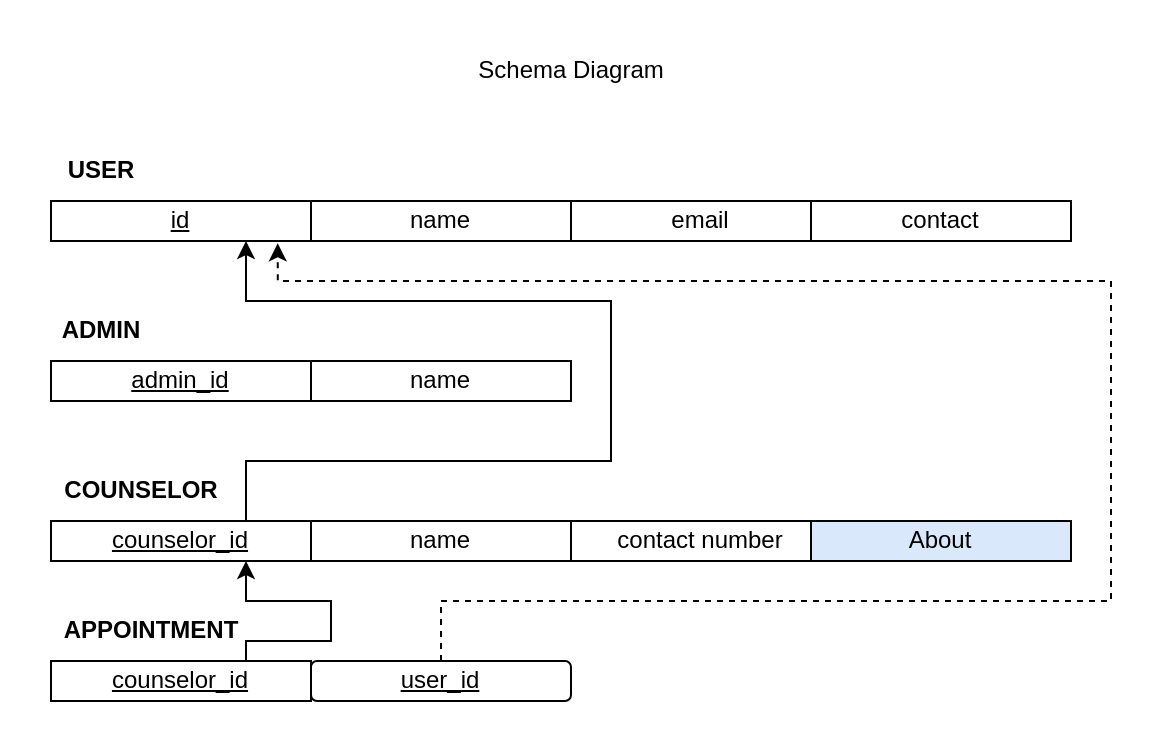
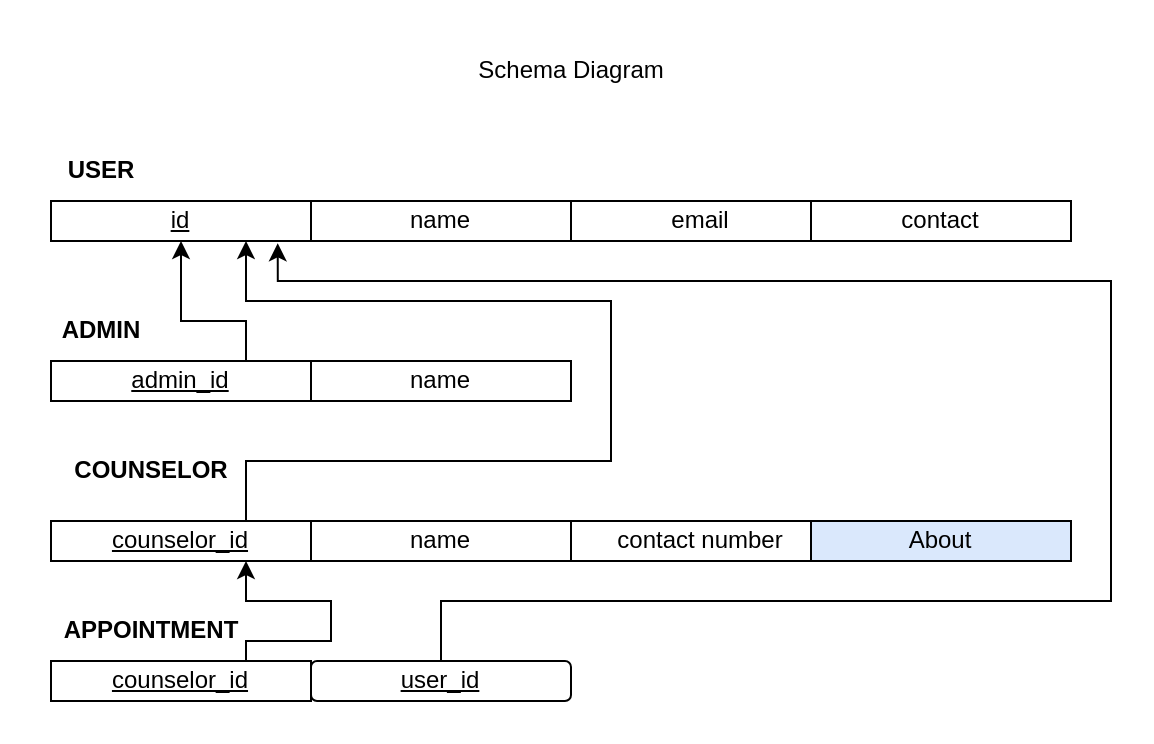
edge "admin_id" -> "id": added
edge "user_id" -> "id": style dashed -> solid
node "COUNSELOR": moved (141, 491) -> (151, 471)
